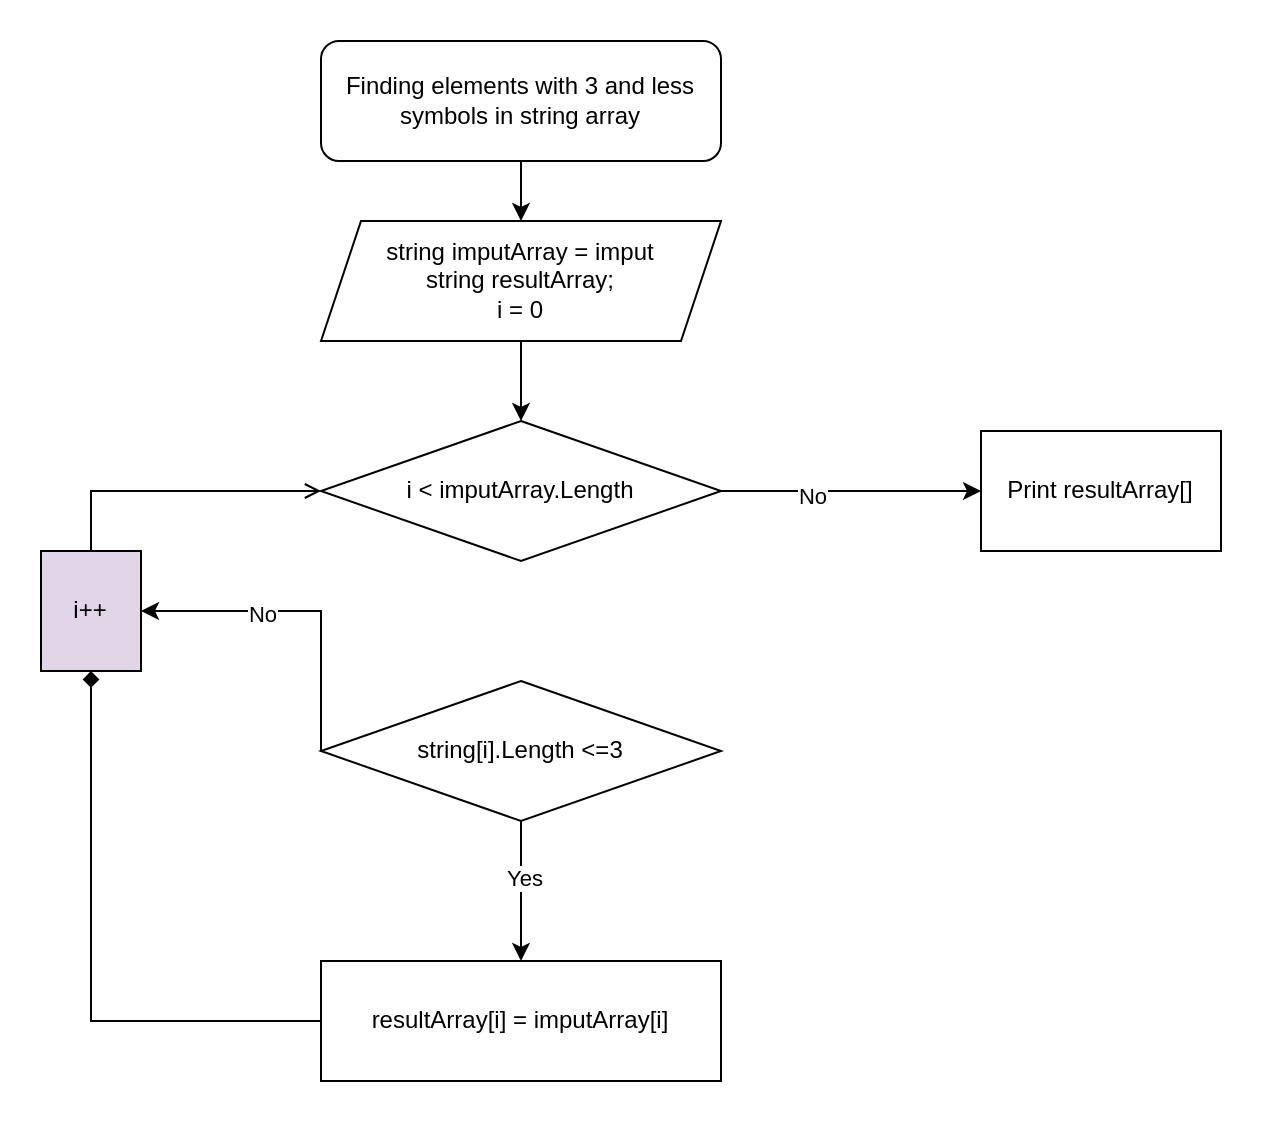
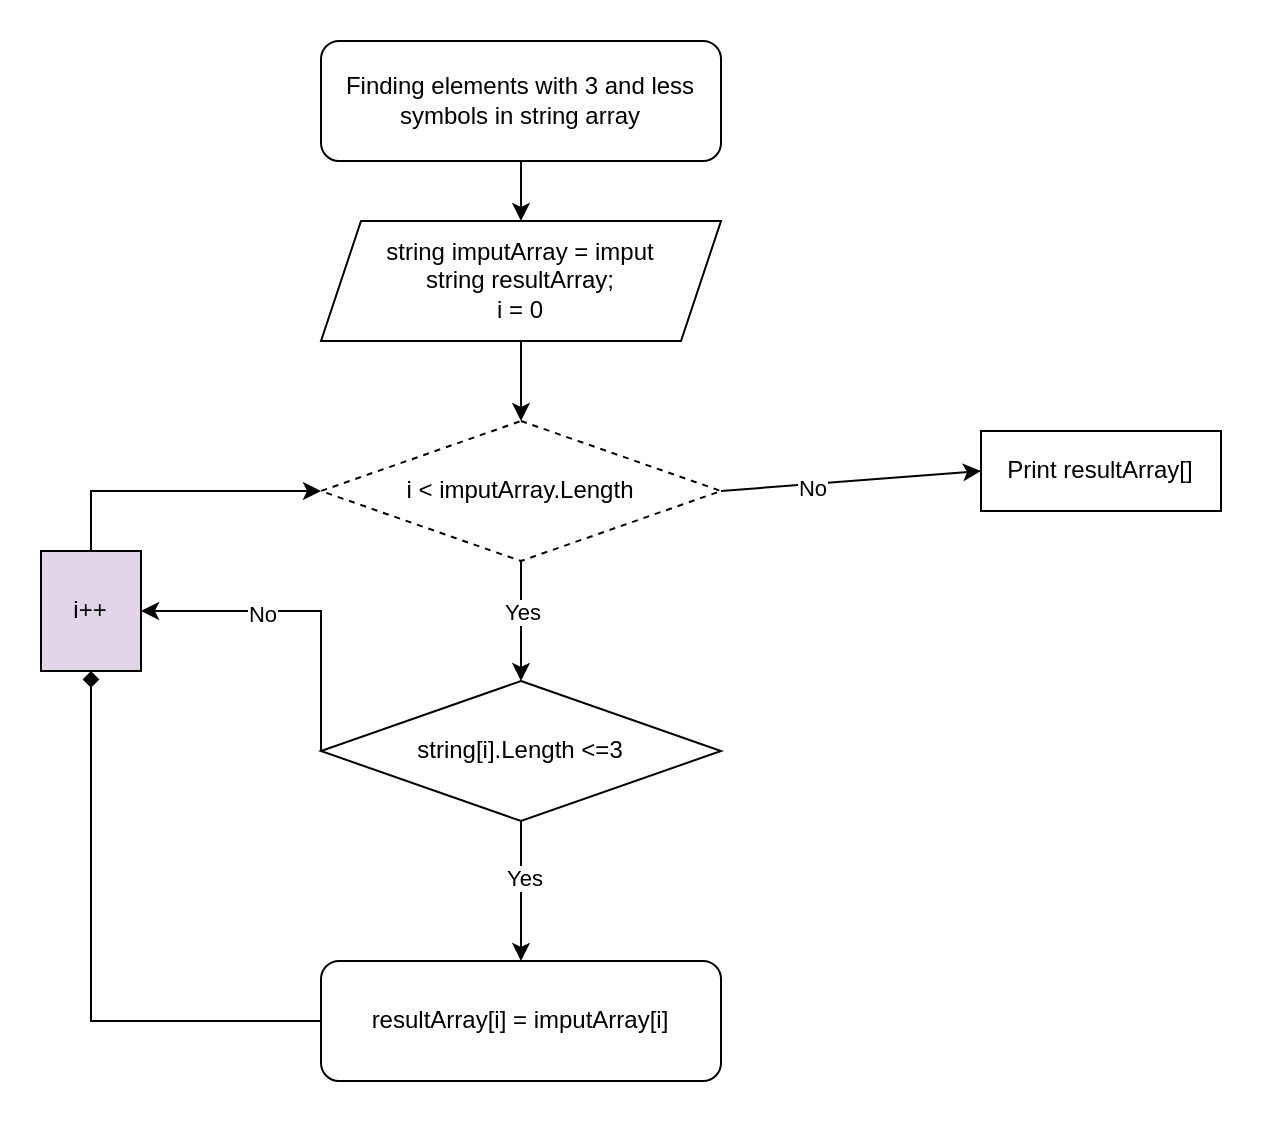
edge "i++" -> "i < imputArray.Length": arrowhead open -> classic
node "i < imputArray.Length": style solid -> dashed
node "Print resultArray[]": size 240x120 -> 240x80
edge "i < imputArray.Length" -> "string[i].Length <=3": added, label "Yes"
node "resultArray[i] = imputArray[i]": shape rectangle -> rounded rectangle
